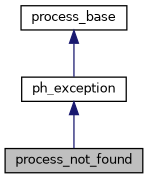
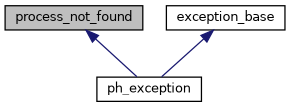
node "process_base": label "process_base" -> "exception_base"
edge "process_not_found" -> "ph_exception": reversed
